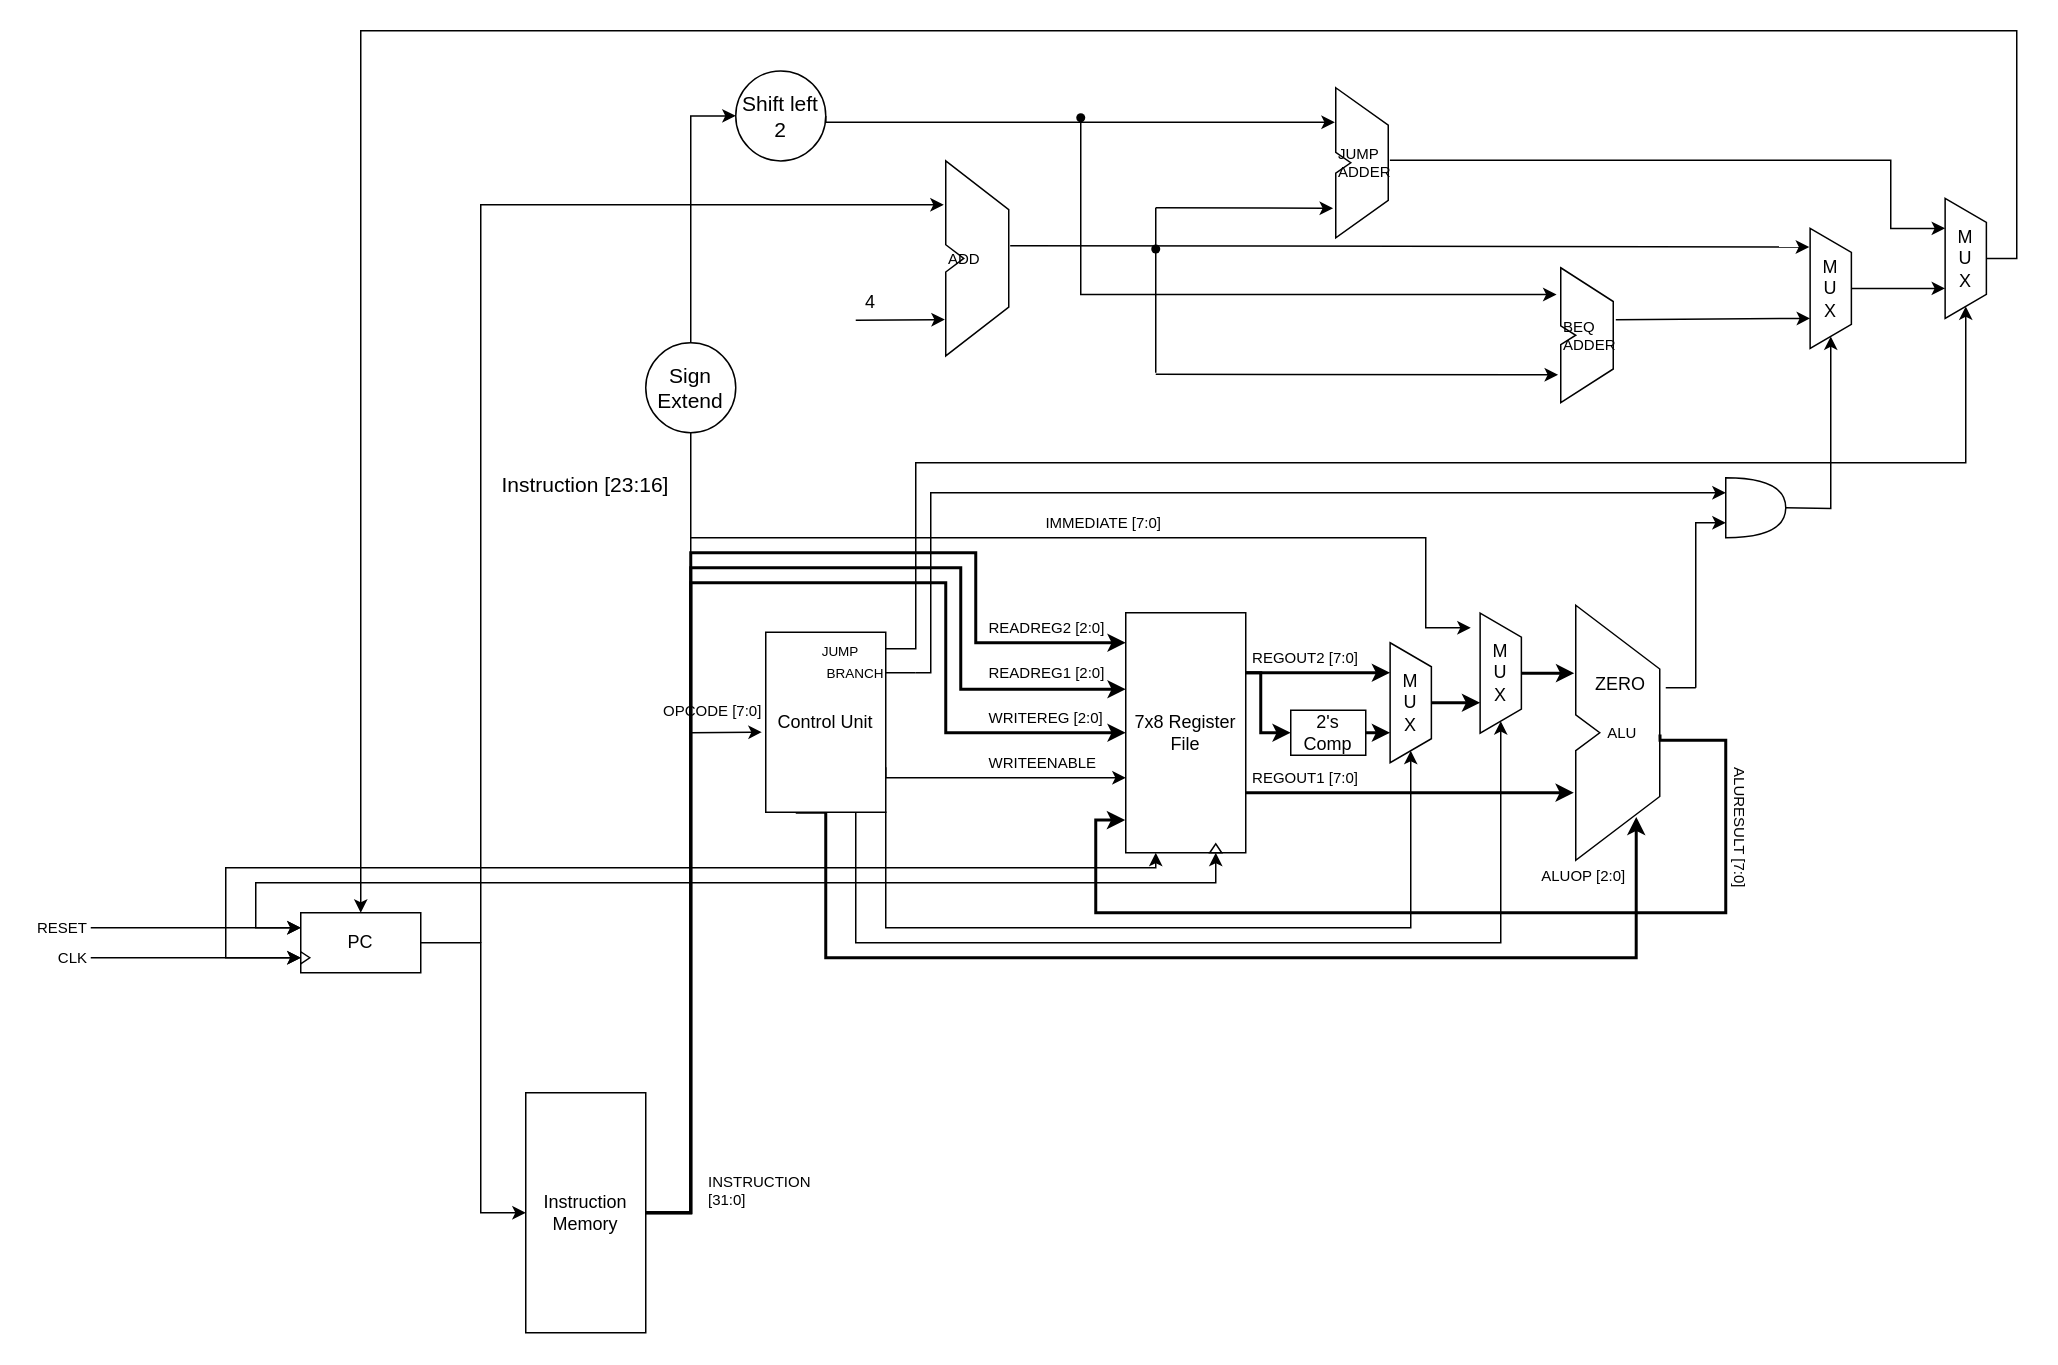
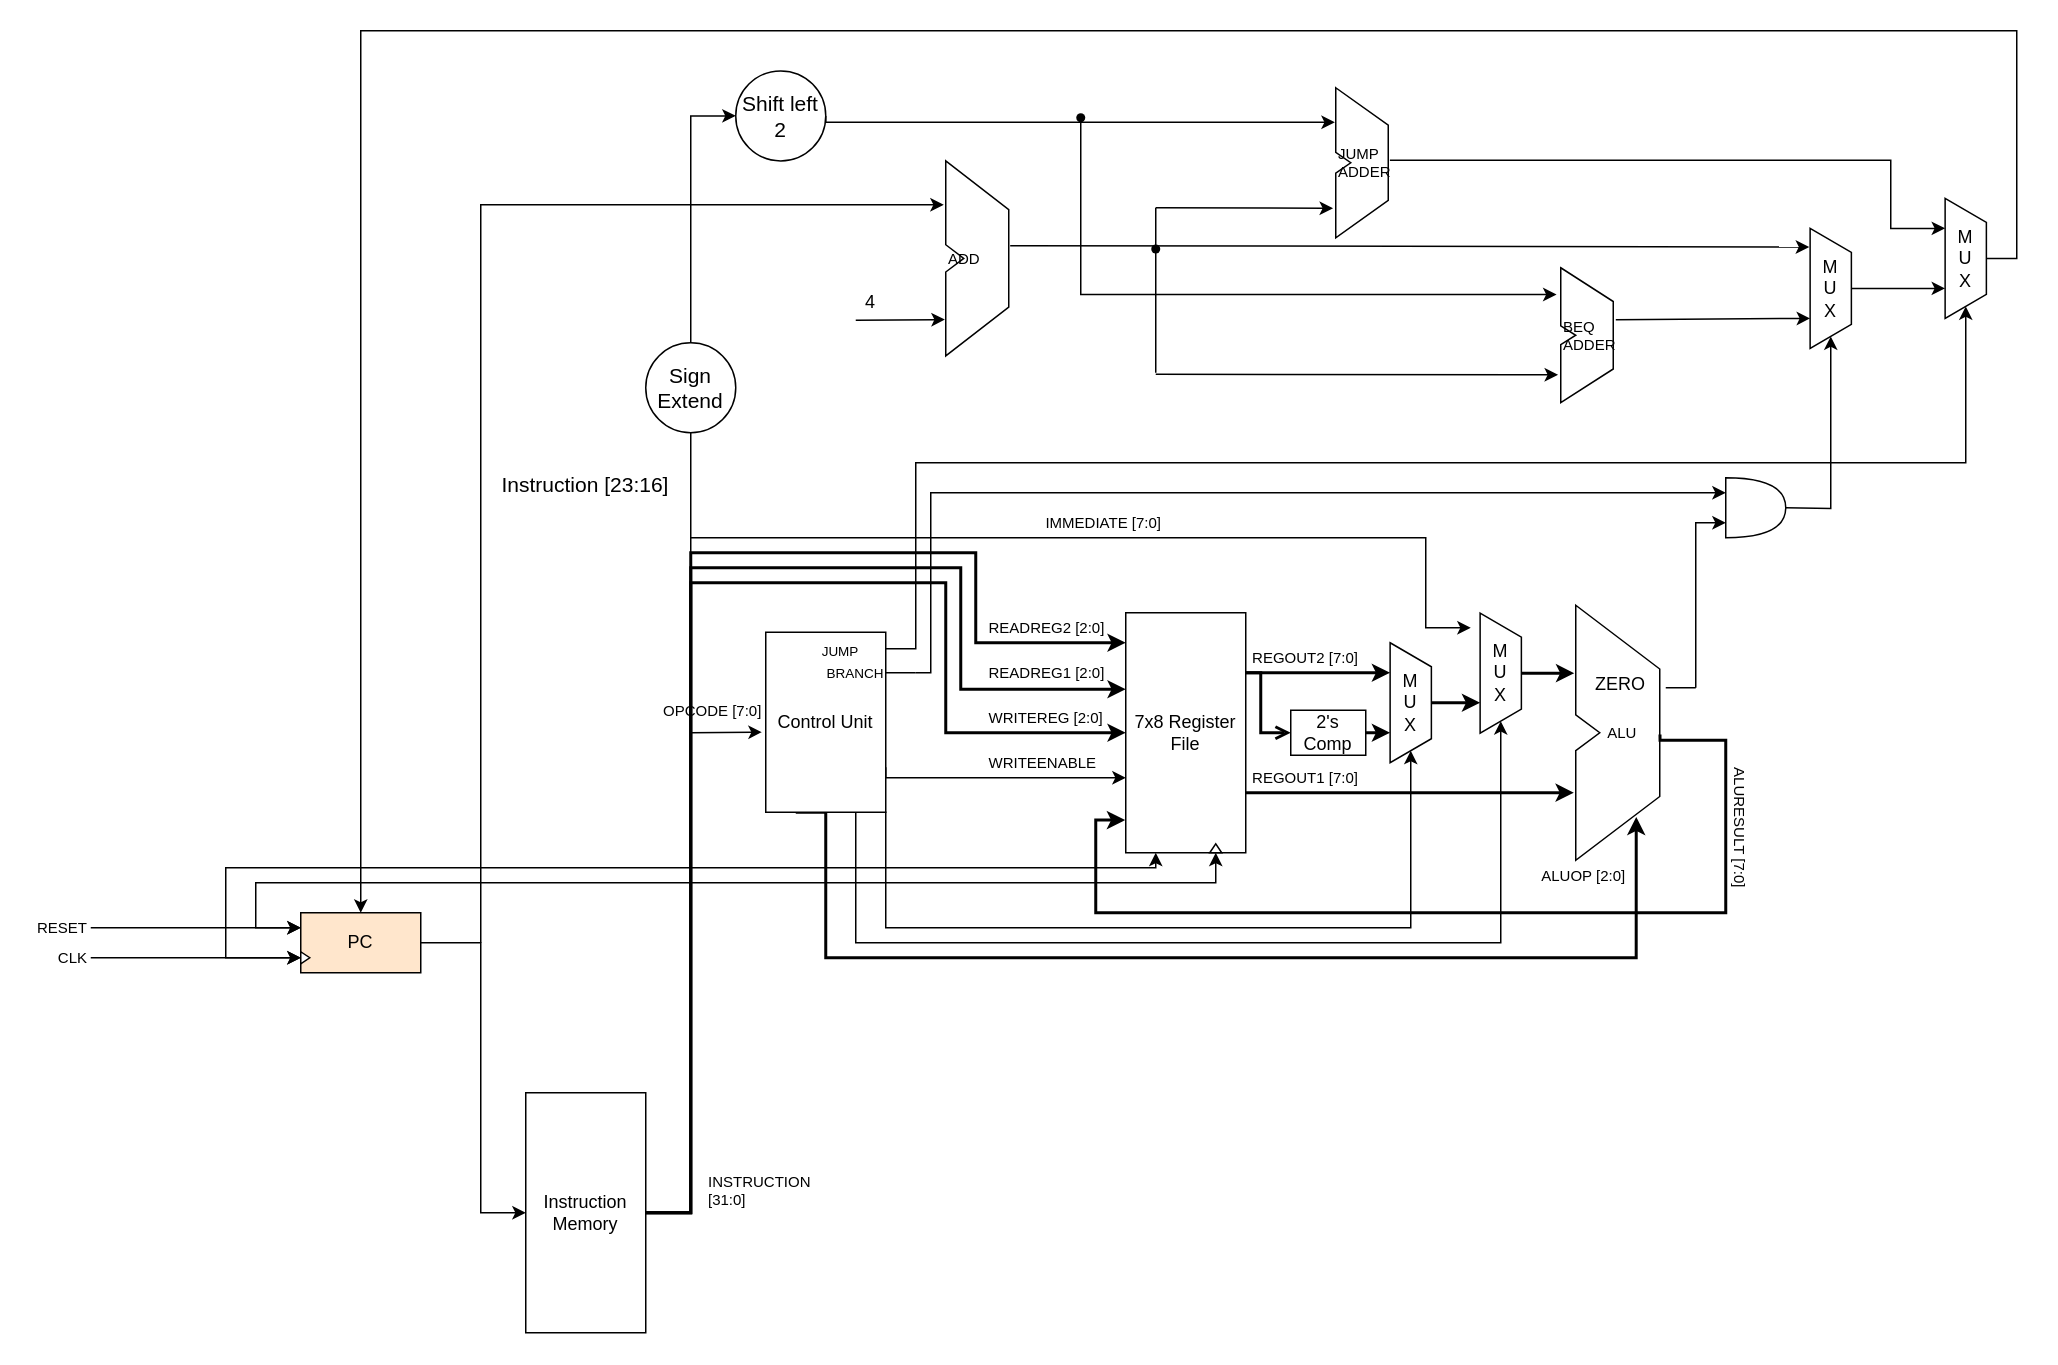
edge "7x8 Register File" -> "2's Comp": arrowhead classic -> open
node "PC": fillcolor #ffffff -> #ffe6cc
